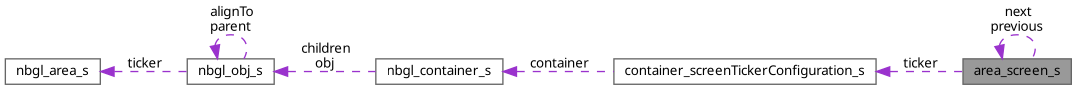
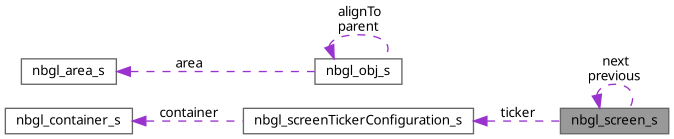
edge "nbgl_obj_s" -> "nbgl_area_s": label " ticker" -> " area"
edge "nbgl_container_s" -> "nbgl_obj_s": removed, label "children obj"
node "container_screenTickerConfiguration_s": label "container_screenTickerConfiguration_s" -> "nbgl_screenTickerConfiguration_s"
node "area_screen_s": label "area_screen_s" -> "nbgl_screen_s"
